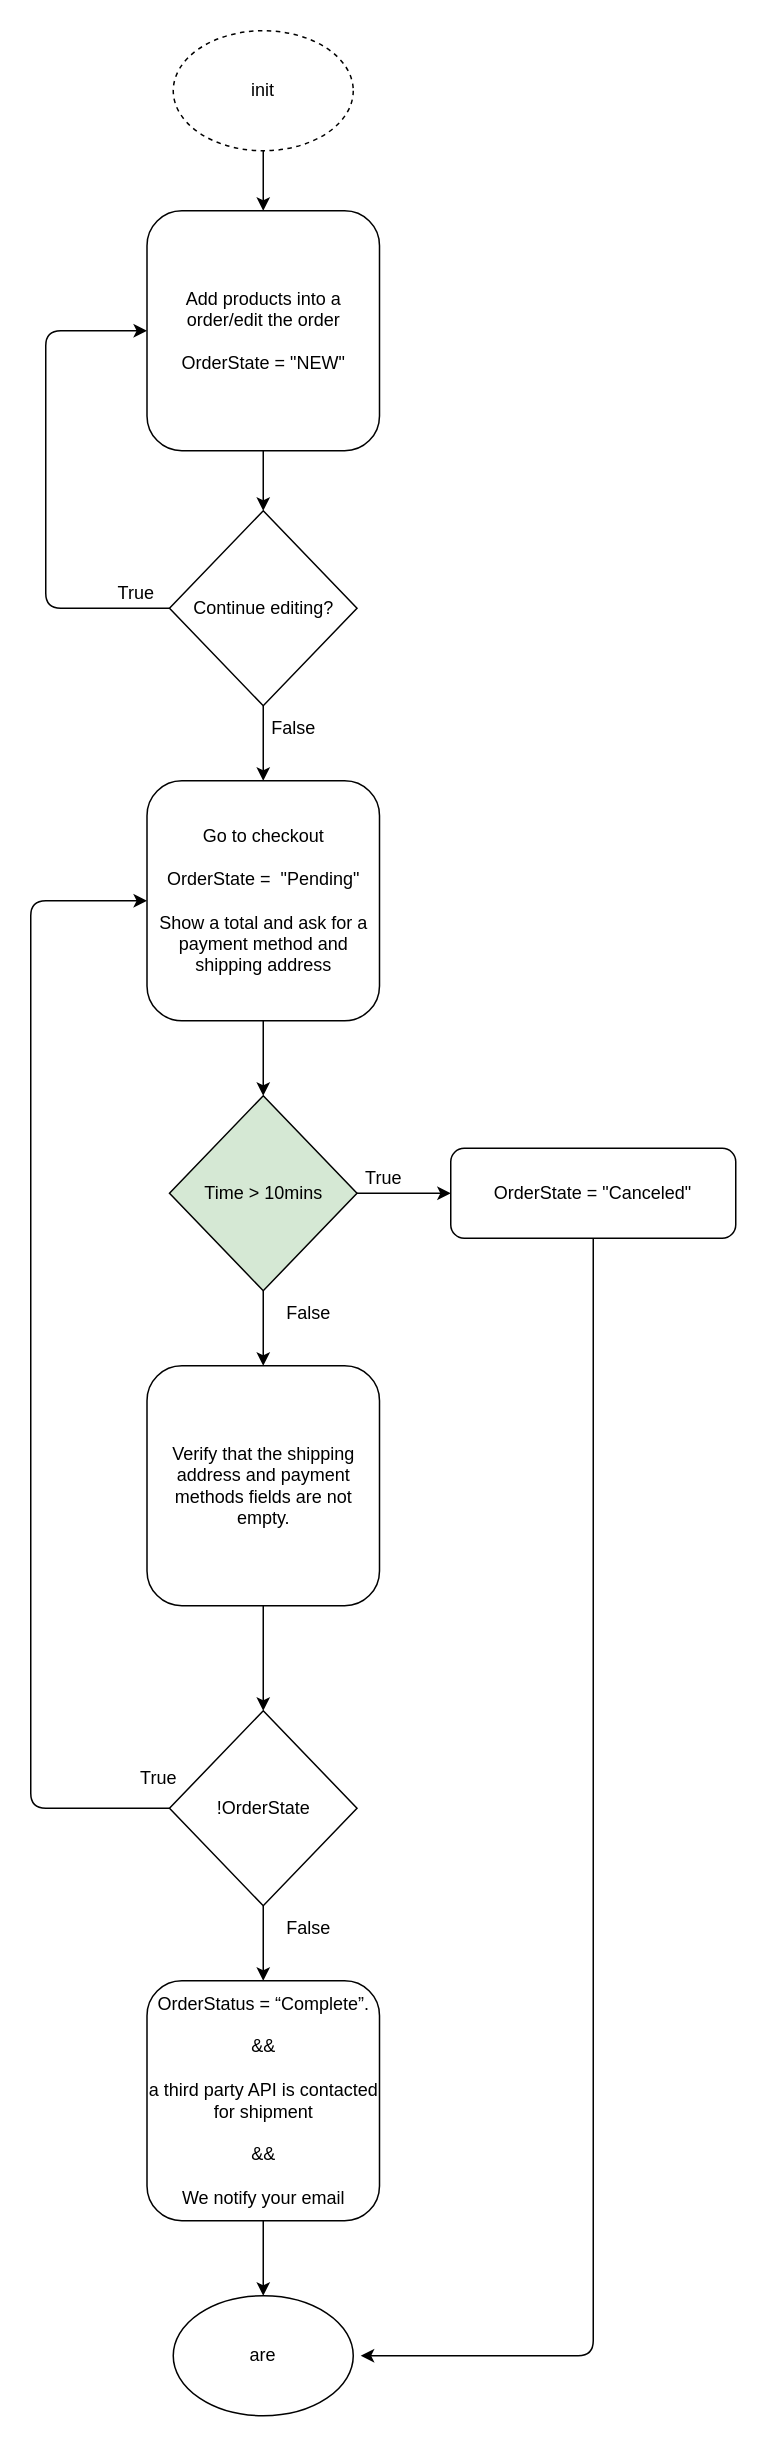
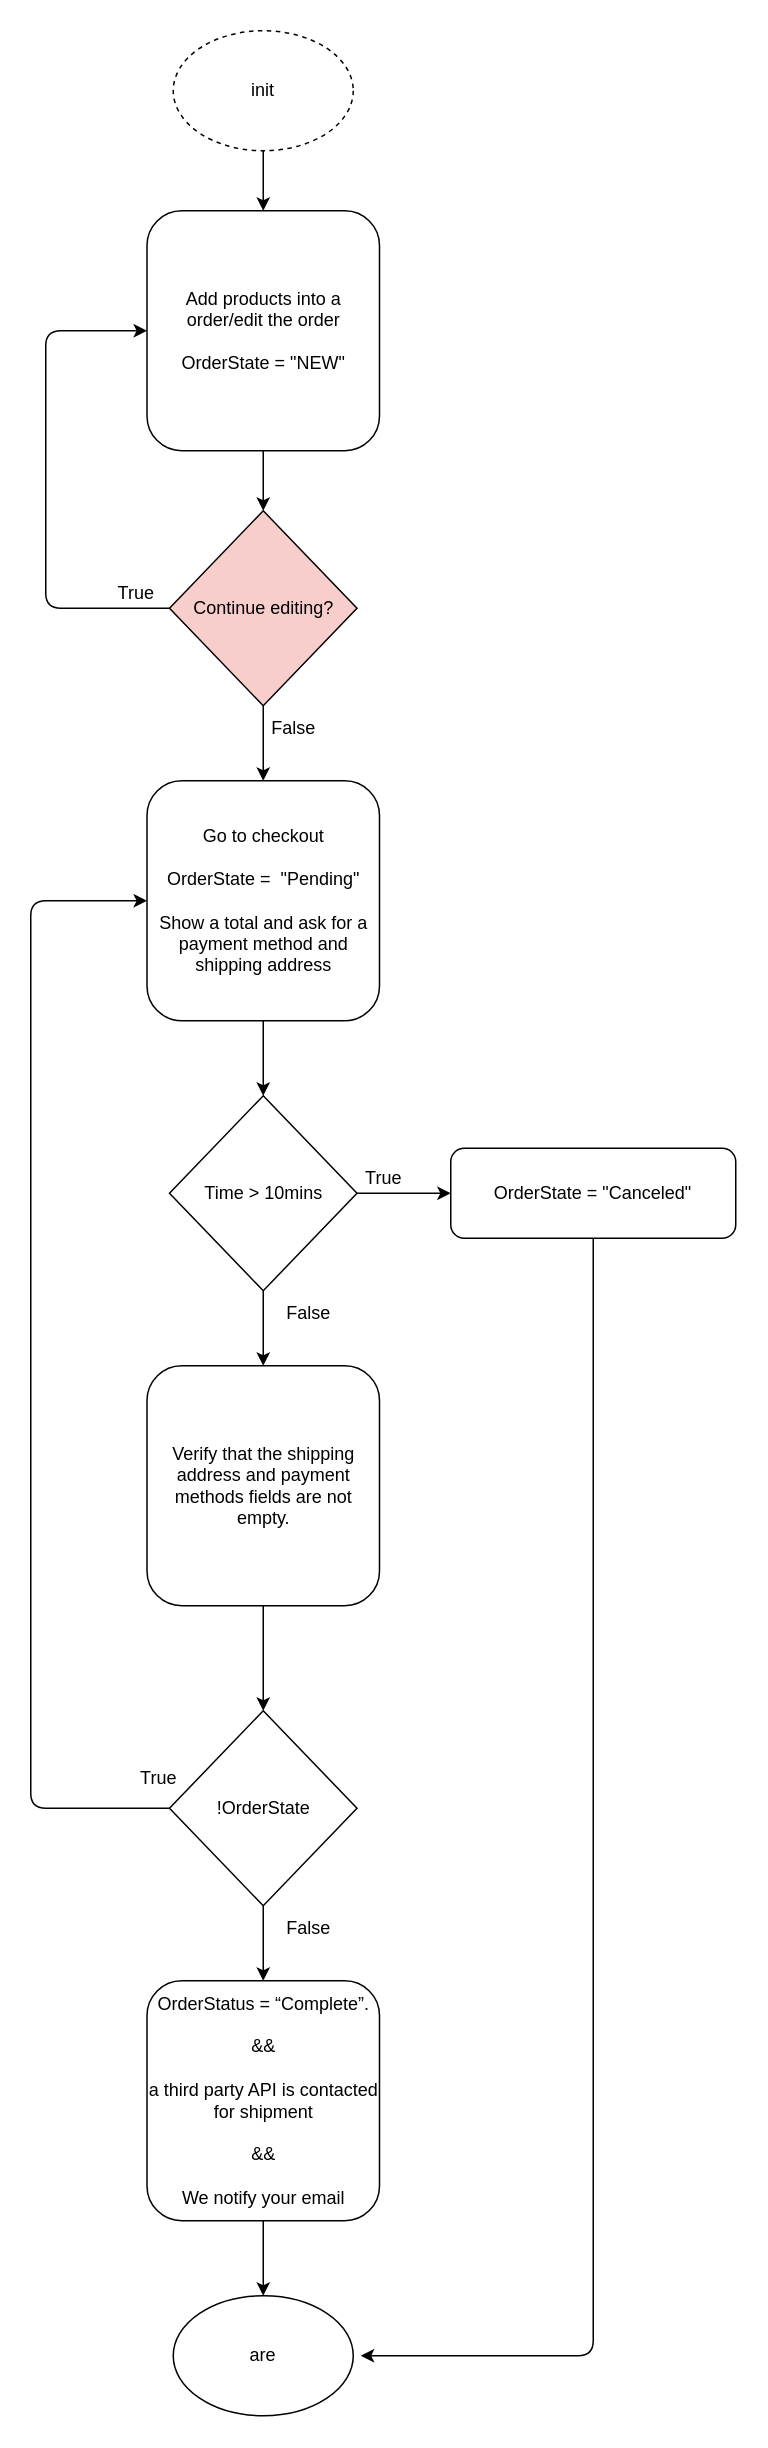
node "Continue editing?": fillcolor #ffffff -> #f8cecc
node "Time > 10mins": fillcolor #d5e8d4 -> #ffffff
